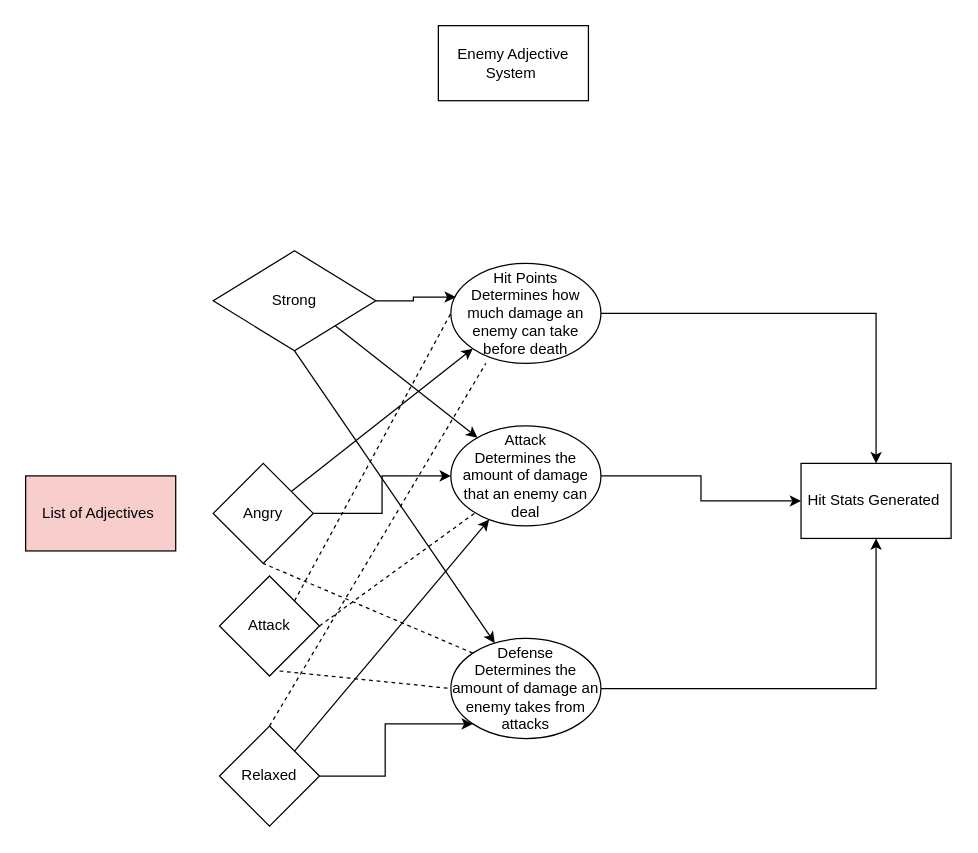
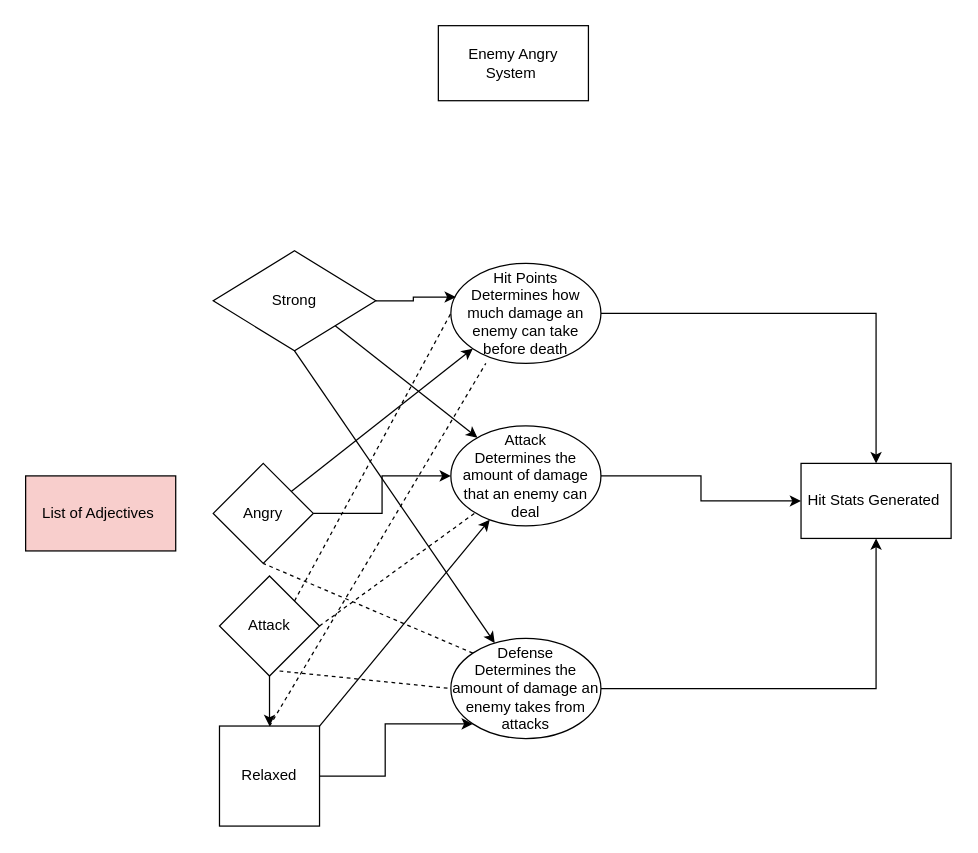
node "Enemy Adjective System": label "Enemy Adjective System" -> "Enemy Angry System"
edge "Attack" -> "Relaxed": added
node "Relaxed": shape diamond -> rectangle
